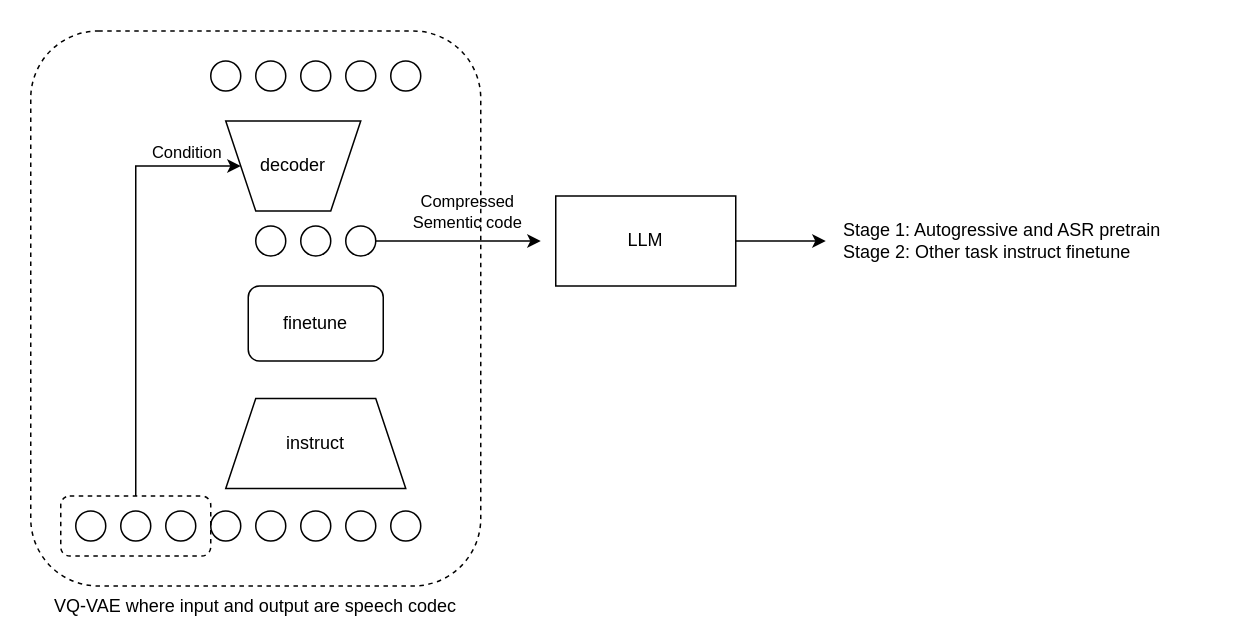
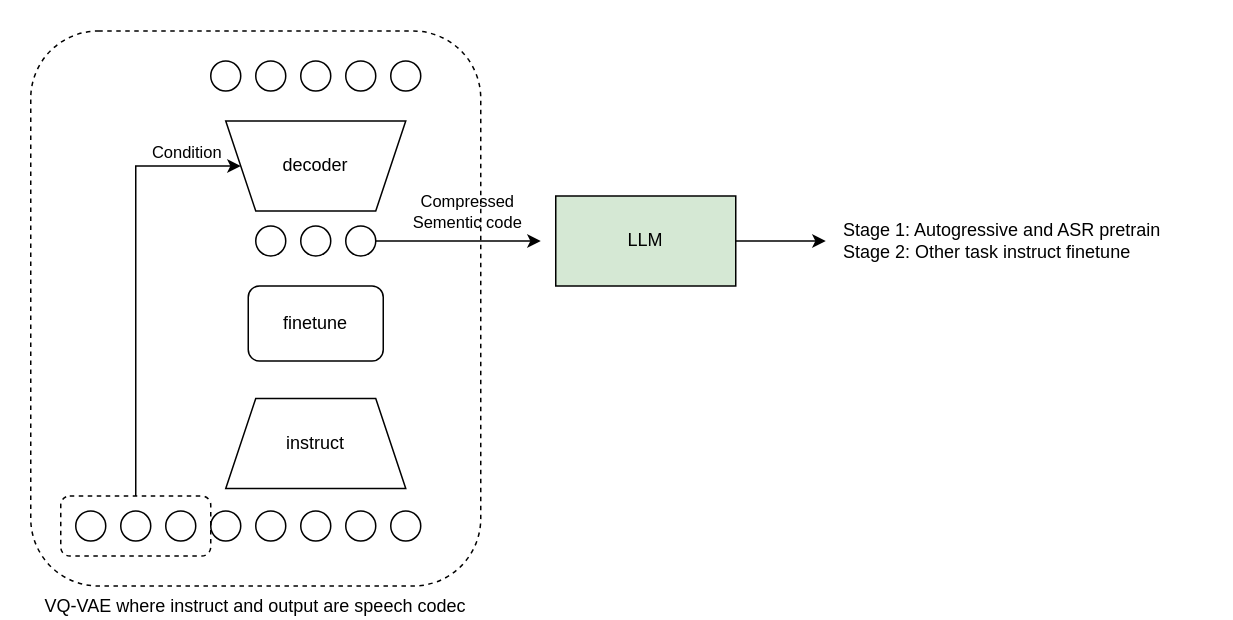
node "decoder": size 135x90 -> 180x90
node "LLM": fillcolor #ffffff -> #d5e8d4
node "VQ-VAE where input and output are speech codec": label "VQ-VAE where input and output are speech codec" -> "VQ-VAE where instruct and output are speech codec"
